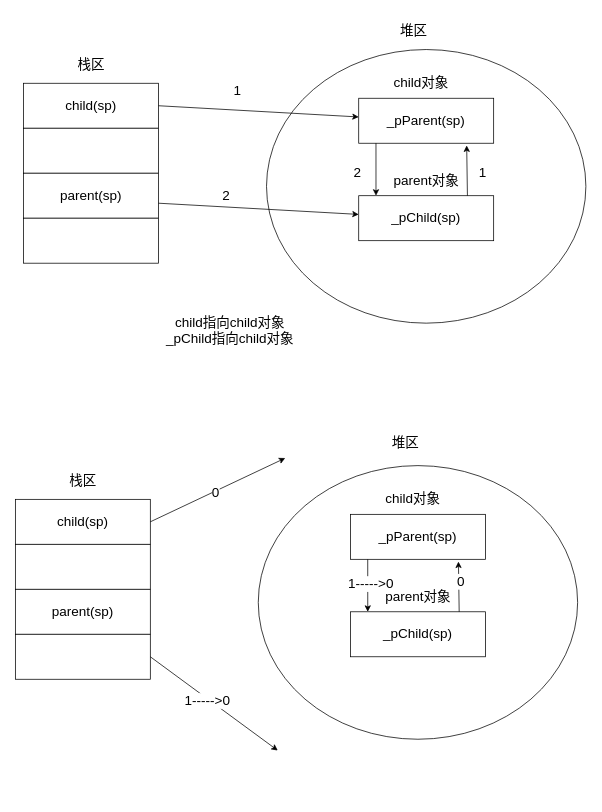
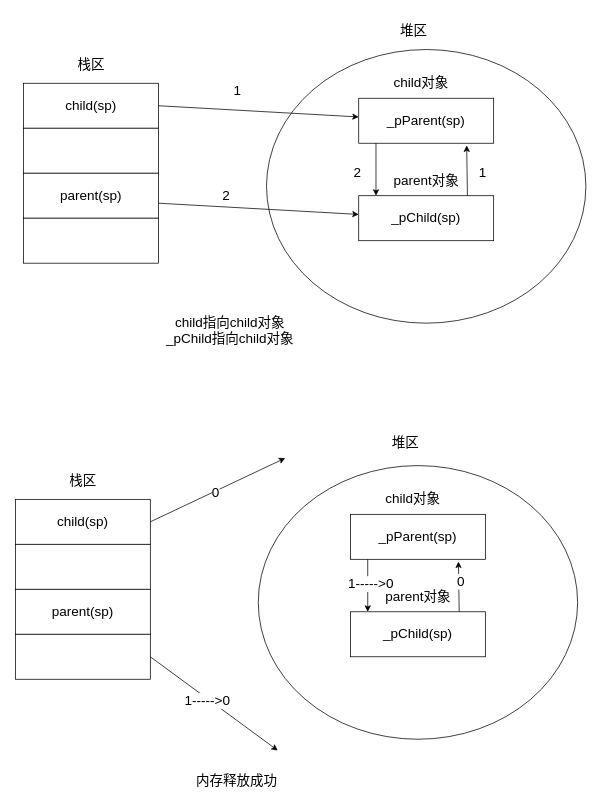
node "内存释放成功": added
